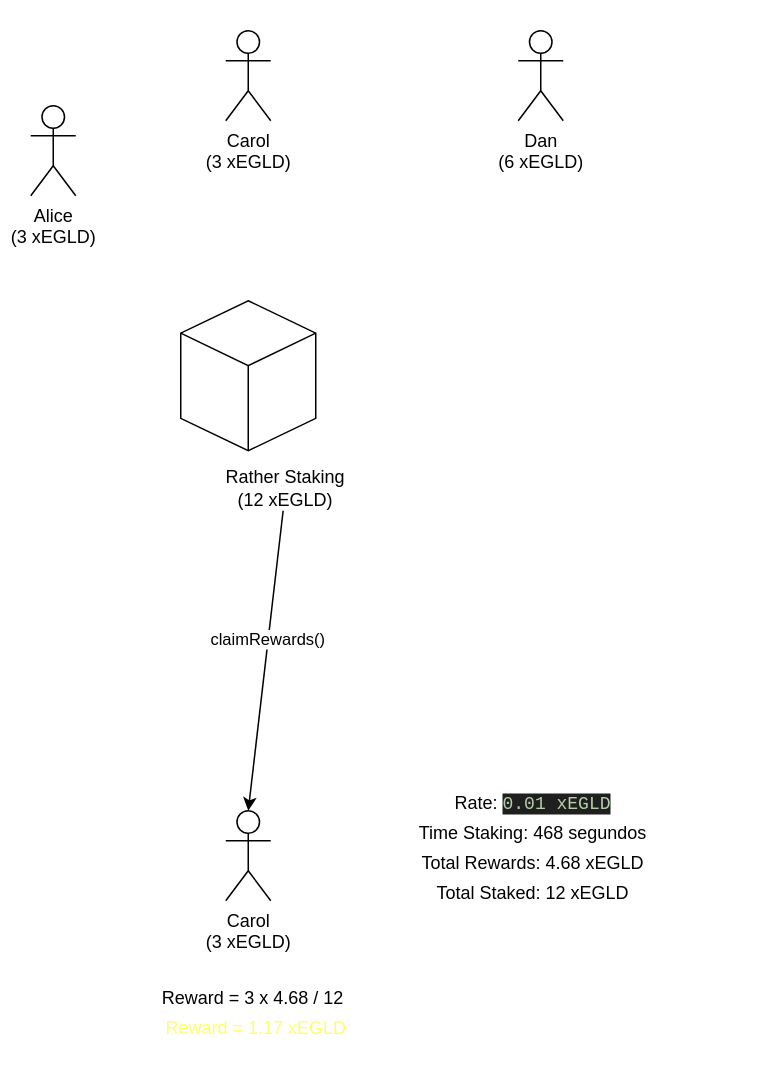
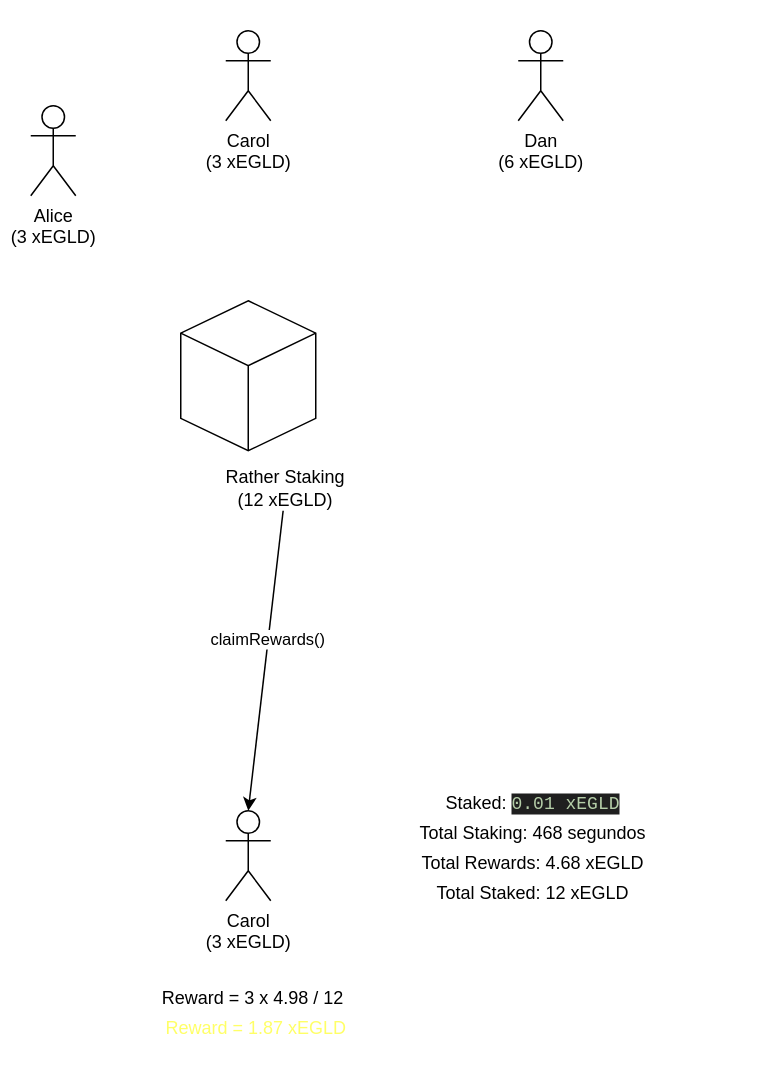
node "Rate: 0.01 xEGLD": label "Rate: 0.01 xEGLD" -> "Staked: 0.01 xEGLD"
node "Time Staking: 468 segundos": label "Time Staking: 468 segundos" -> "Total Staking: 468 segundos"
node "Reward = 3 x 4.68 / 12": label "Reward = 3 x 4.68 / 12" -> "Reward = 3 x 4.98 / 12"
node "Reward = 1.17 xEGLD": label "Reward = 1.17 xEGLD" -> "Reward = 1.87 xEGLD"
